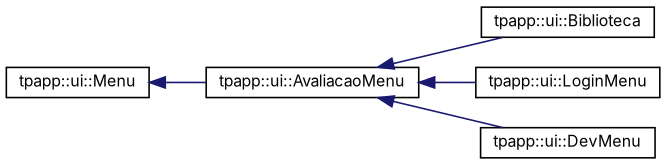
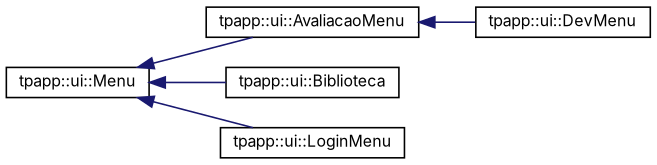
edge "tpapp::ui::Biblioteca" -> "tpapp::ui::AvaliacaoMenu": now "tpapp::ui::Biblioteca" -> "tpapp::ui::Menu"
edge "tpapp::ui::LoginMenu" -> "tpapp::ui::AvaliacaoMenu": now "tpapp::ui::LoginMenu" -> "tpapp::ui::Menu"
